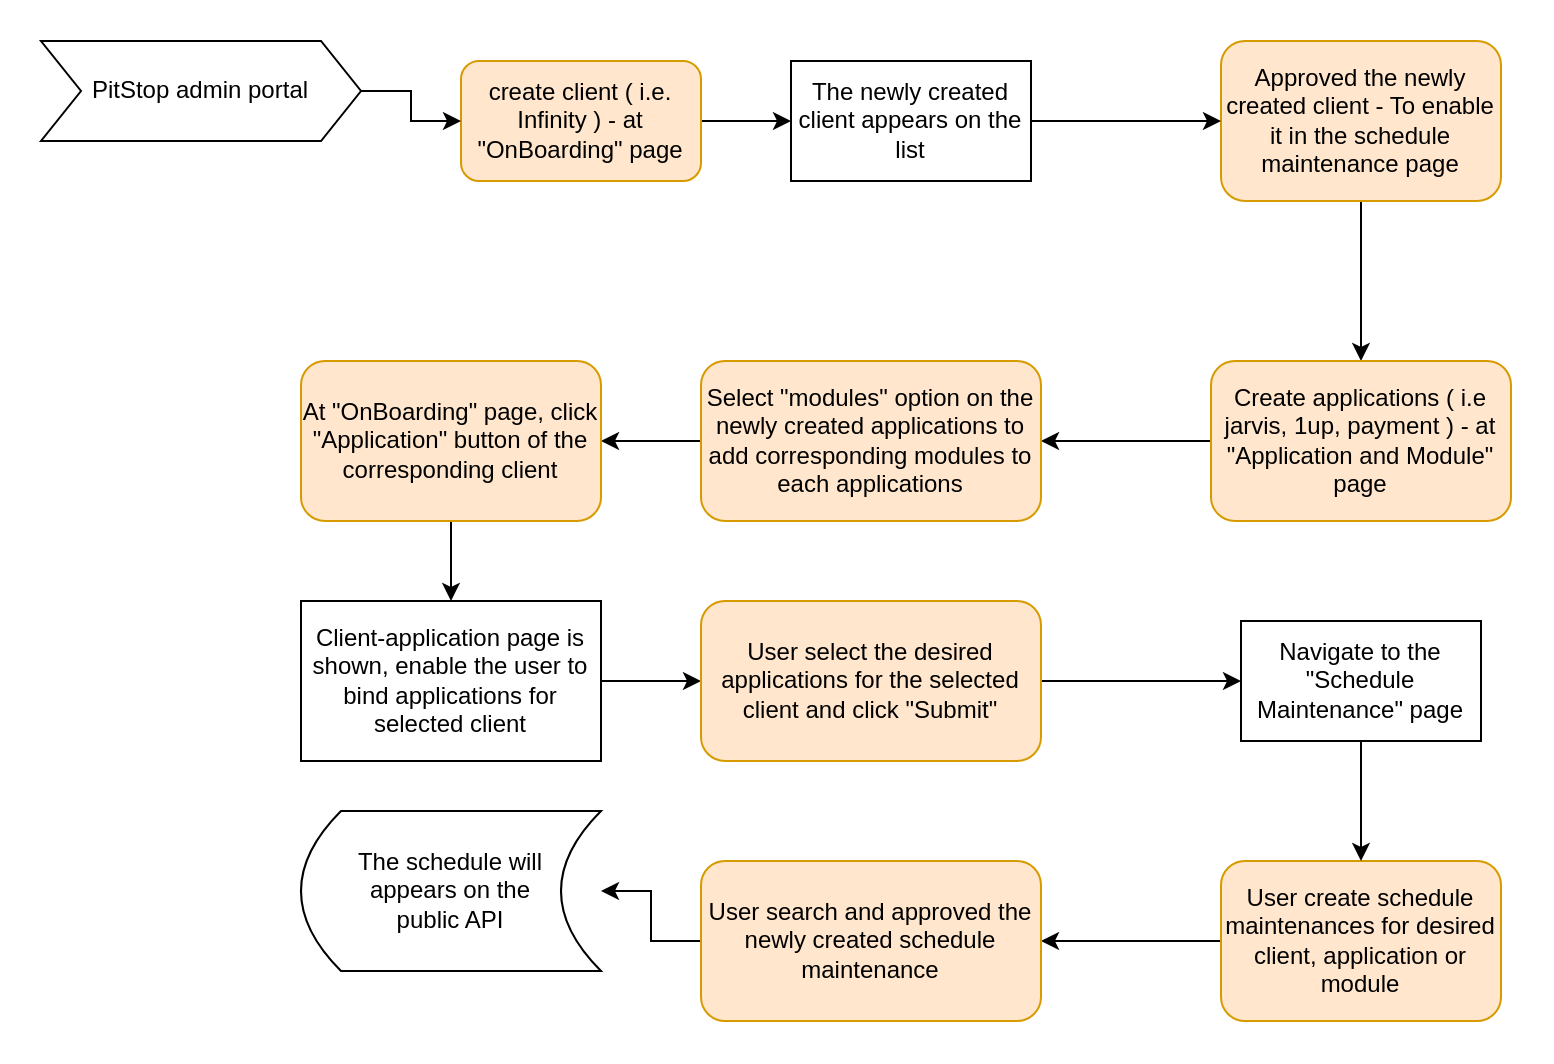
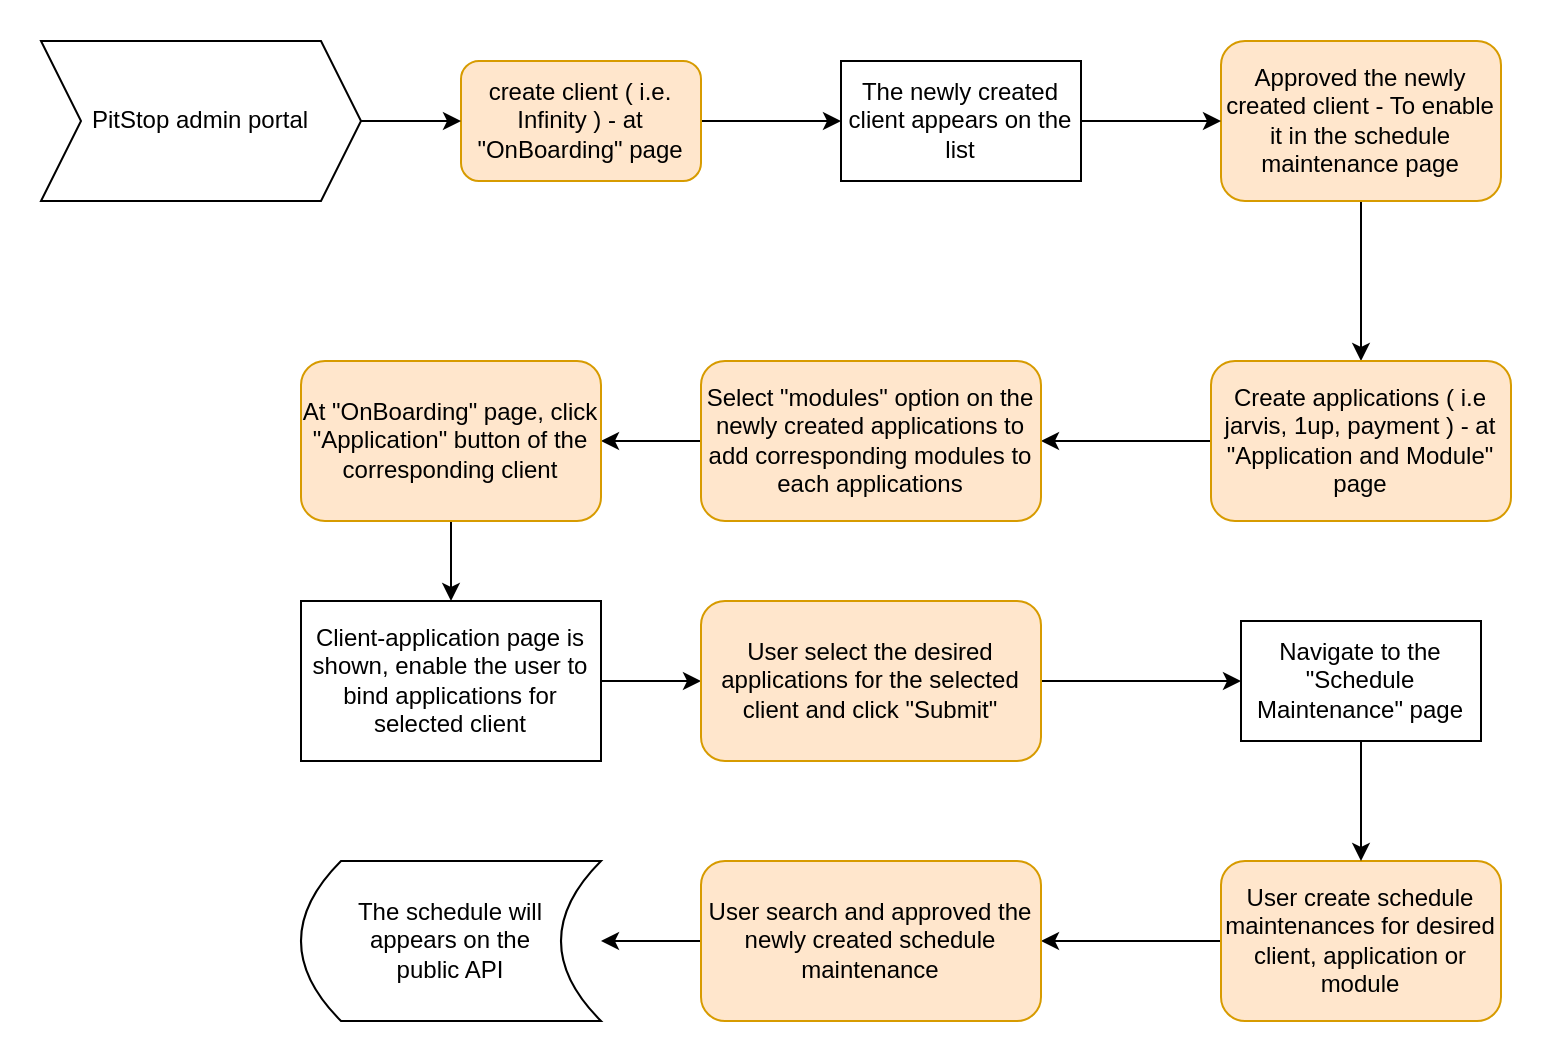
node "PitStop admin portal": size 320x100 -> 320x160
node "The newly created client appears on the list": moved (911, 121) -> (961, 121)
node "The schedule will appears on the public API": moved (451, 891) -> (451, 941)
